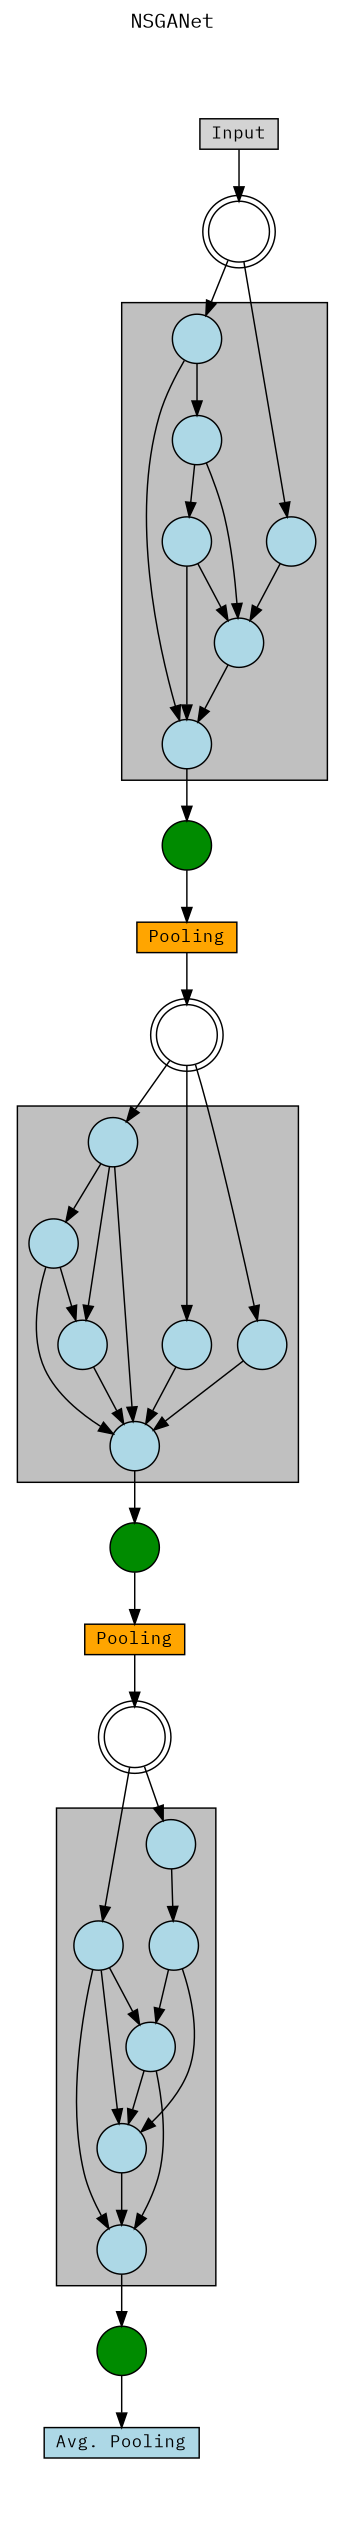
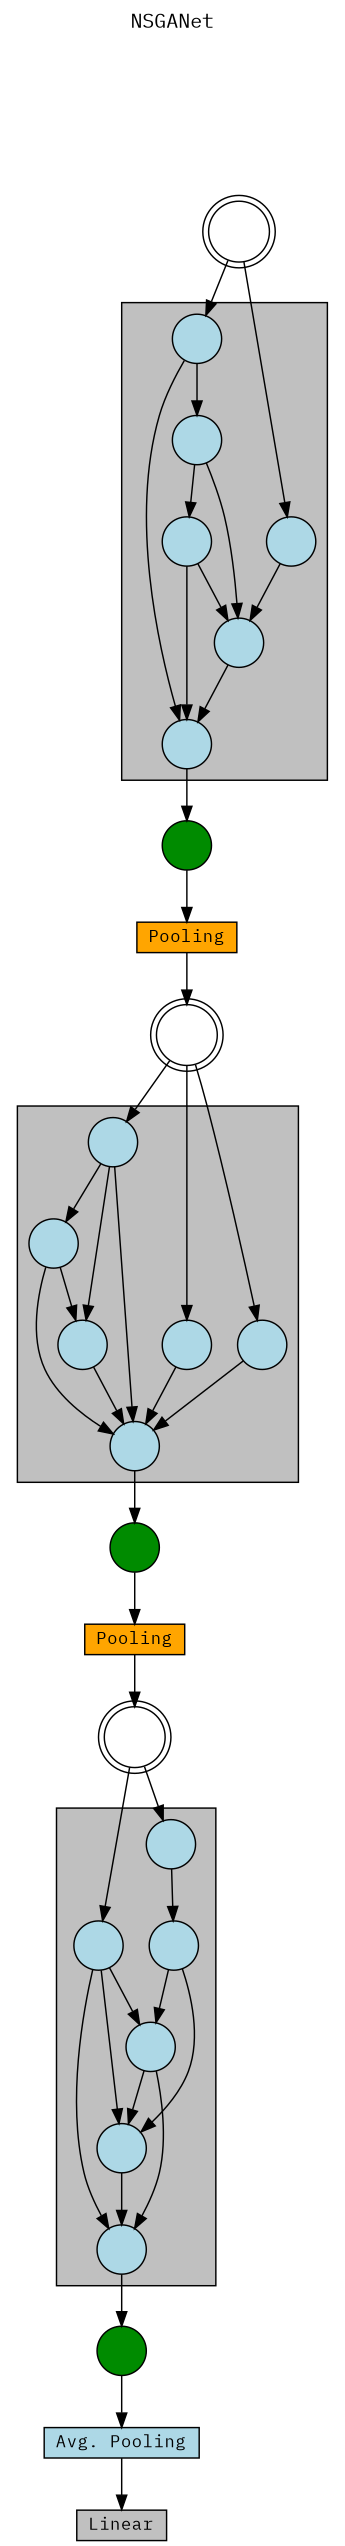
node "Input": removed
node "Linear": added
